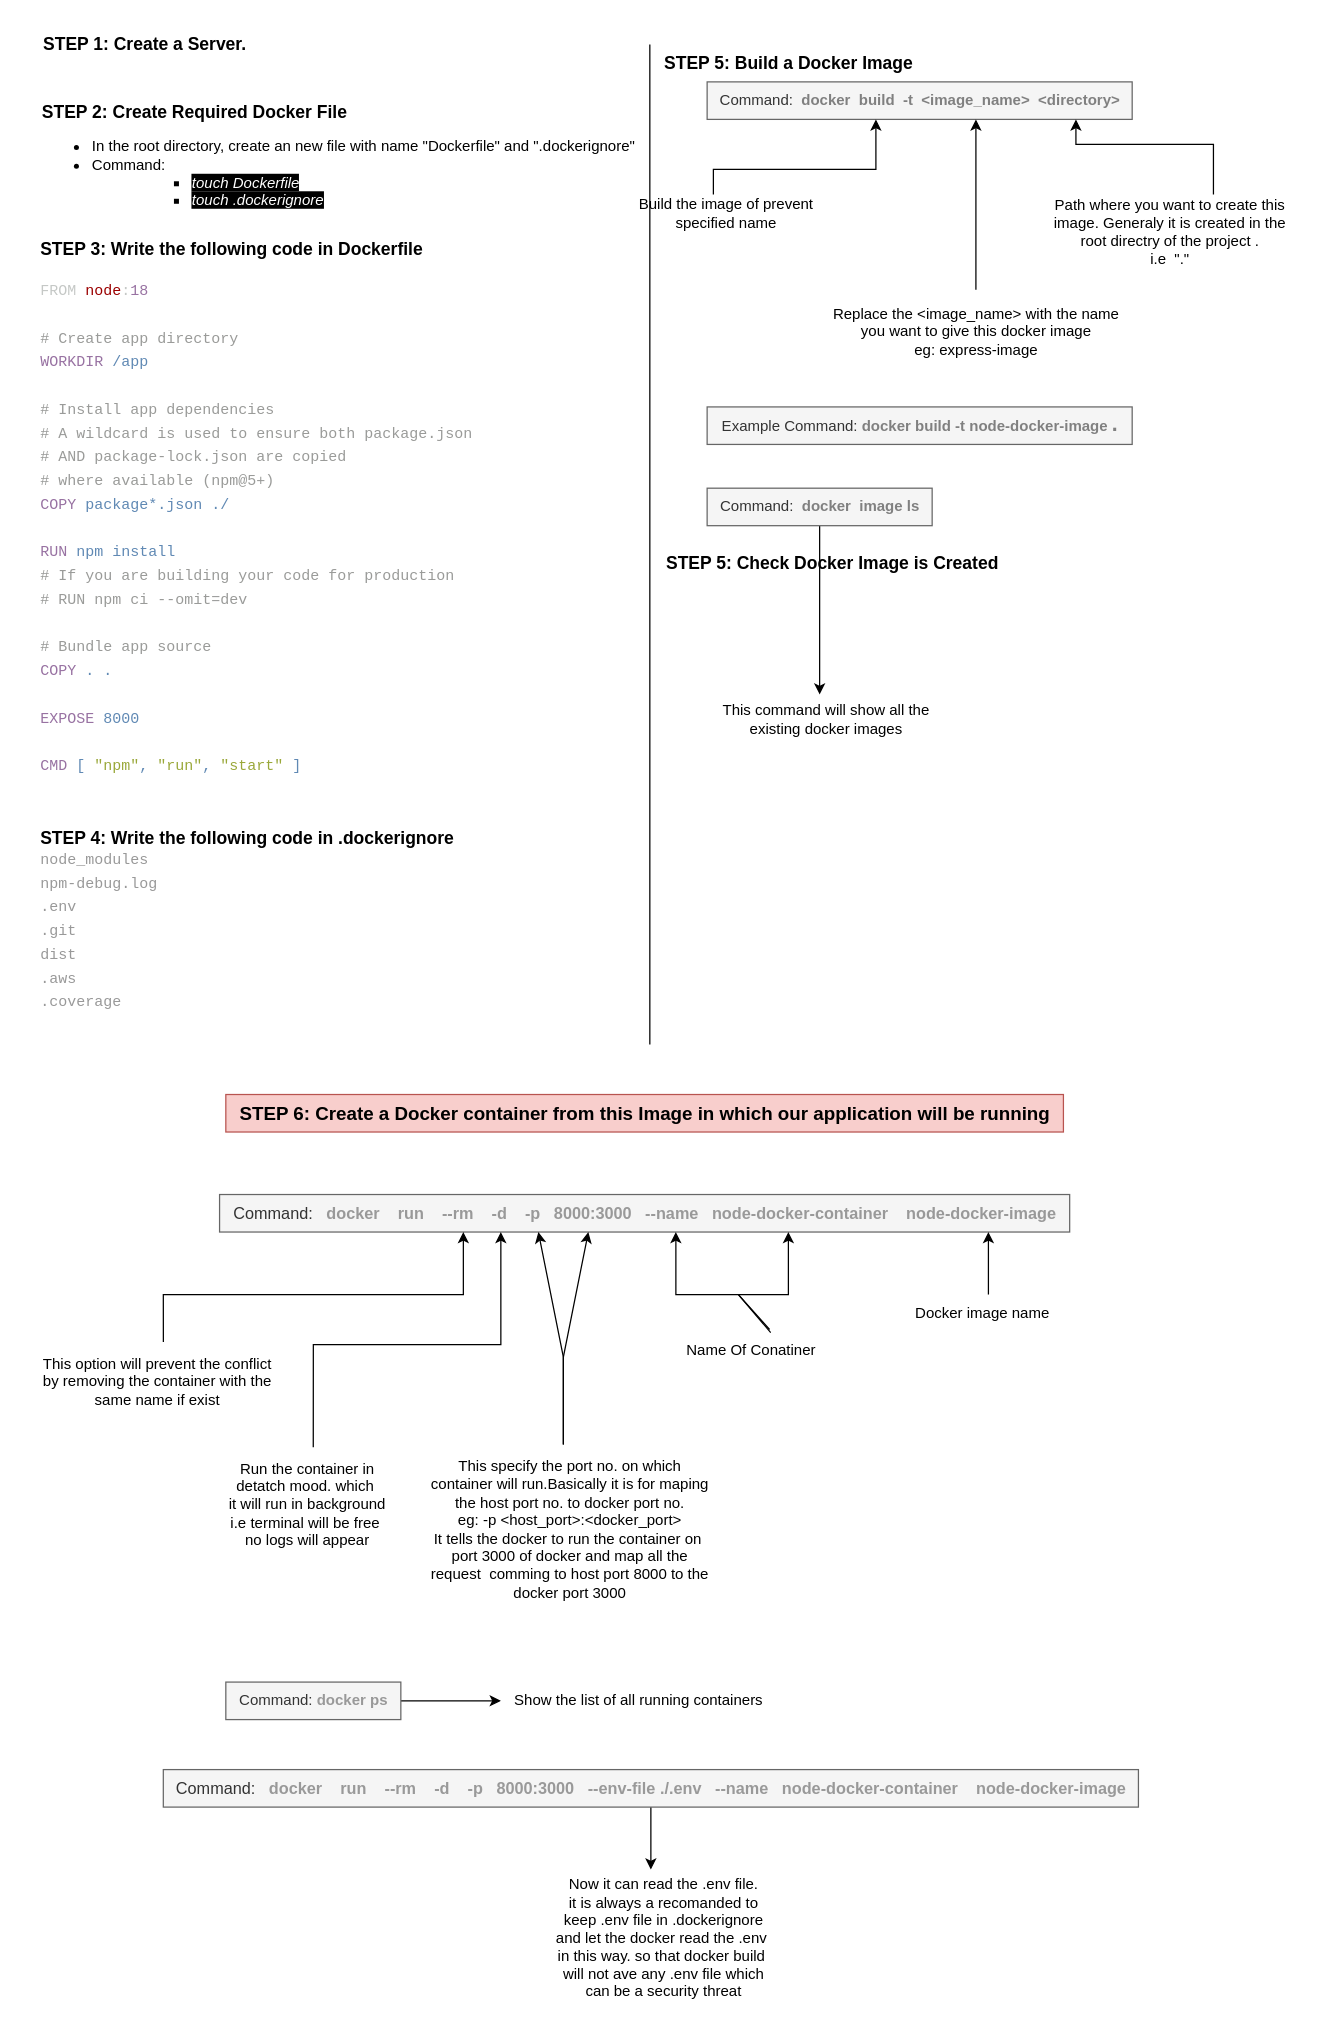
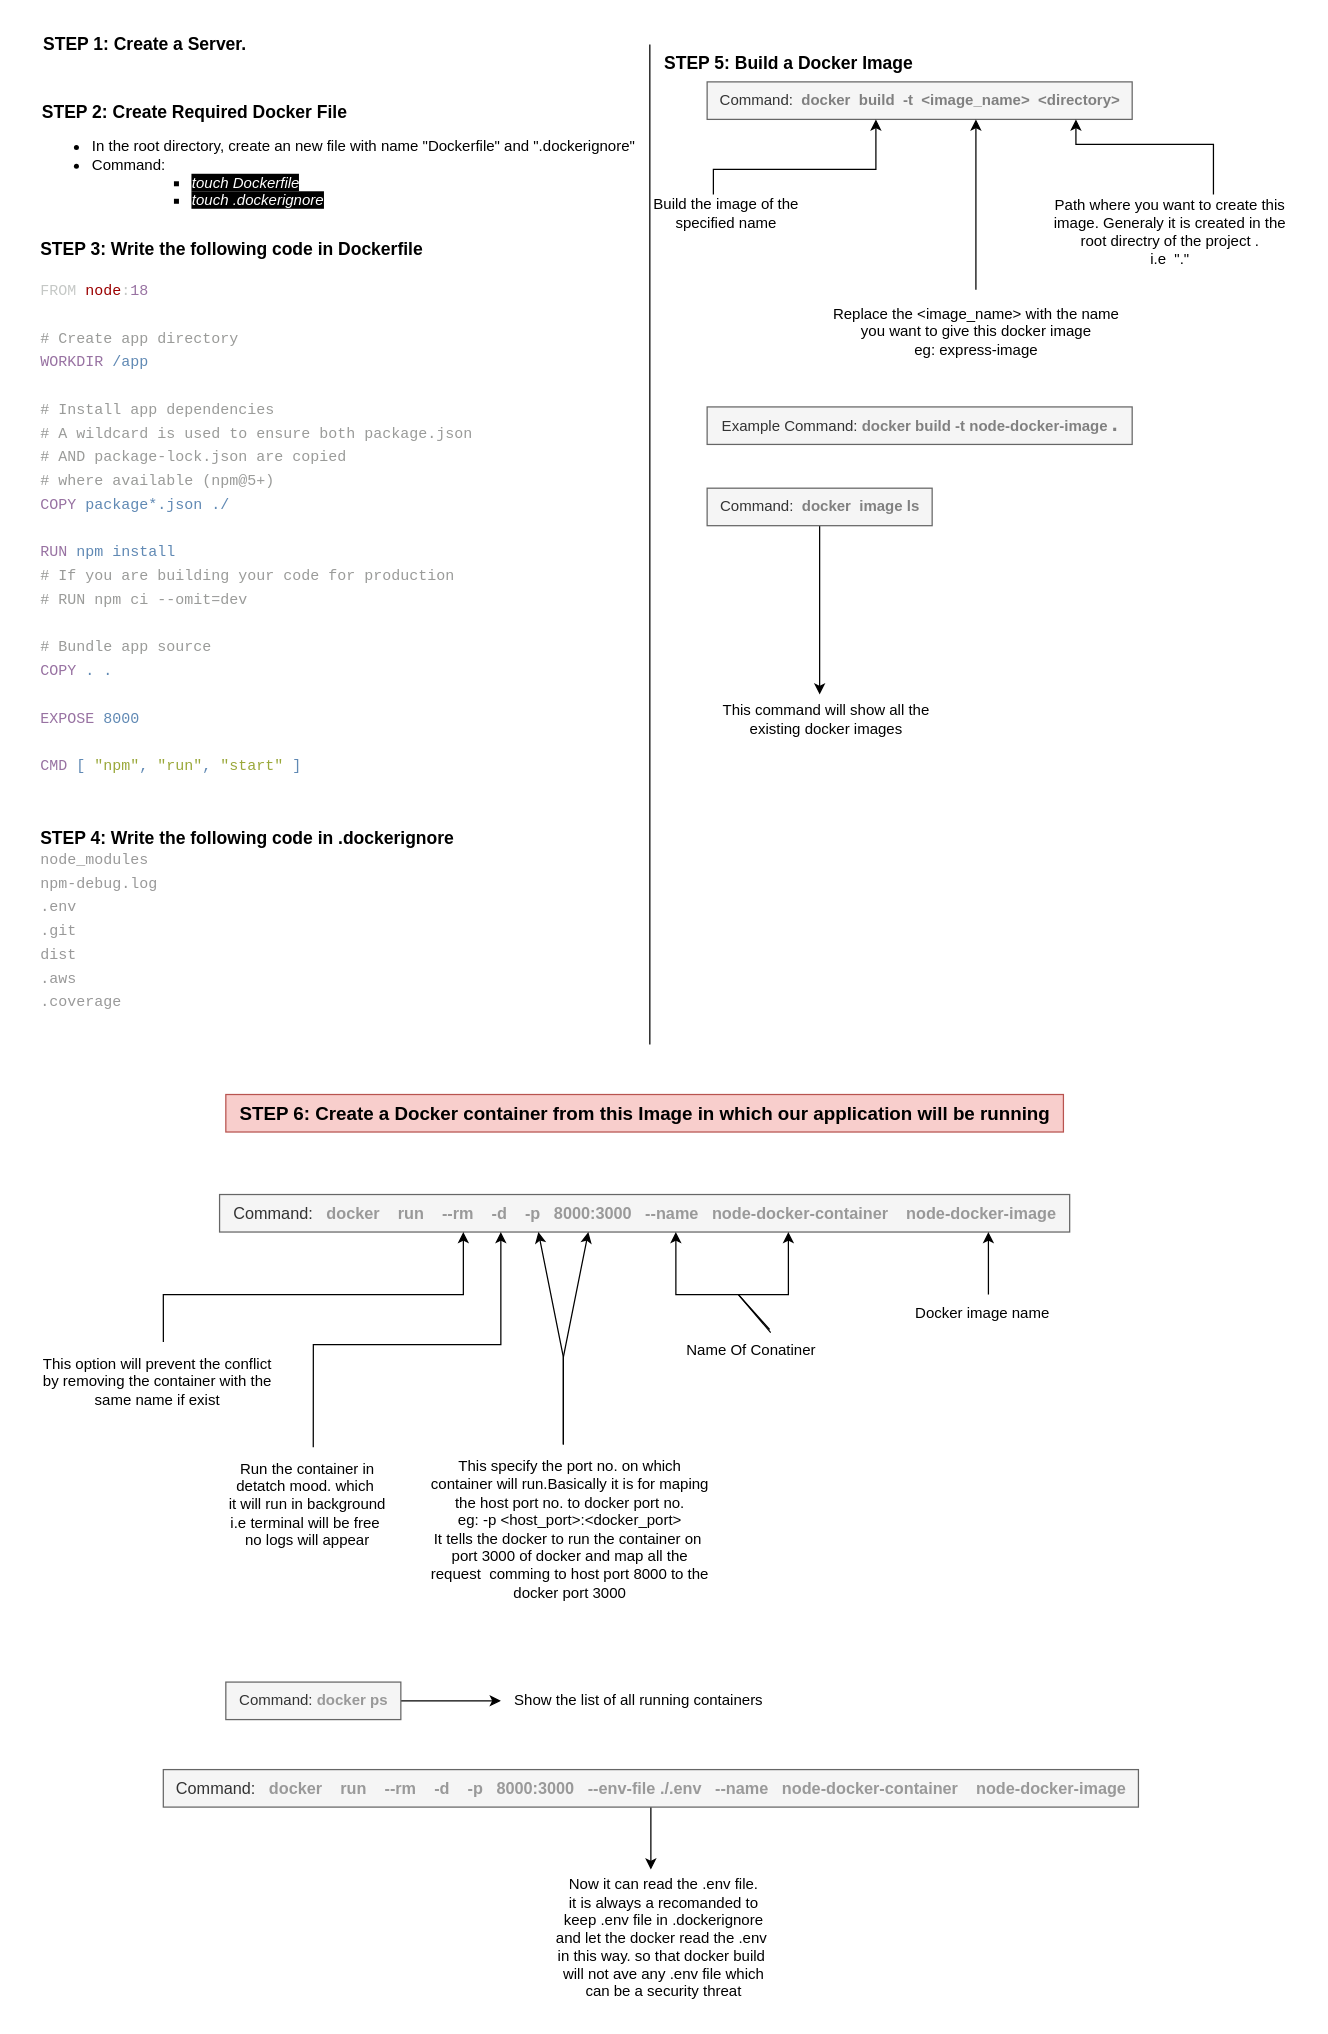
node "Build the image of prevent specified name": label "Build the image of prevent specified name" -> "Build the image of the specified name"
node "STEP 5: Check Docker Image is Created": removed
